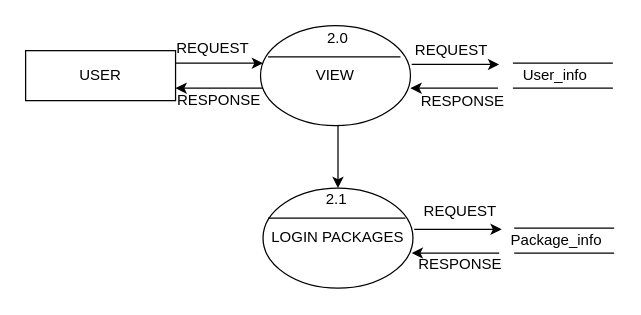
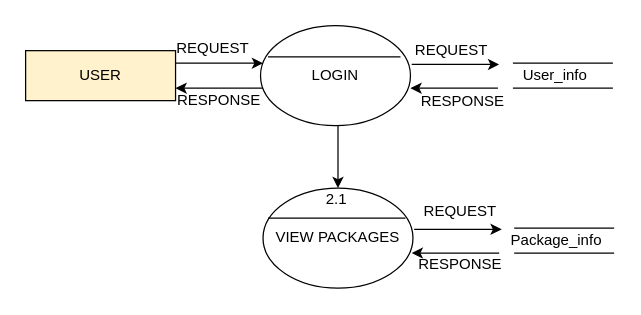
node "2.0": removed
node "USER": fillcolor #ffffff -> #fff2cc
node "VIEW": label "VIEW" -> "LOGIN"
node "LOGIN PACKAGES": label "LOGIN PACKAGES" -> "VIEW PACKAGES"
